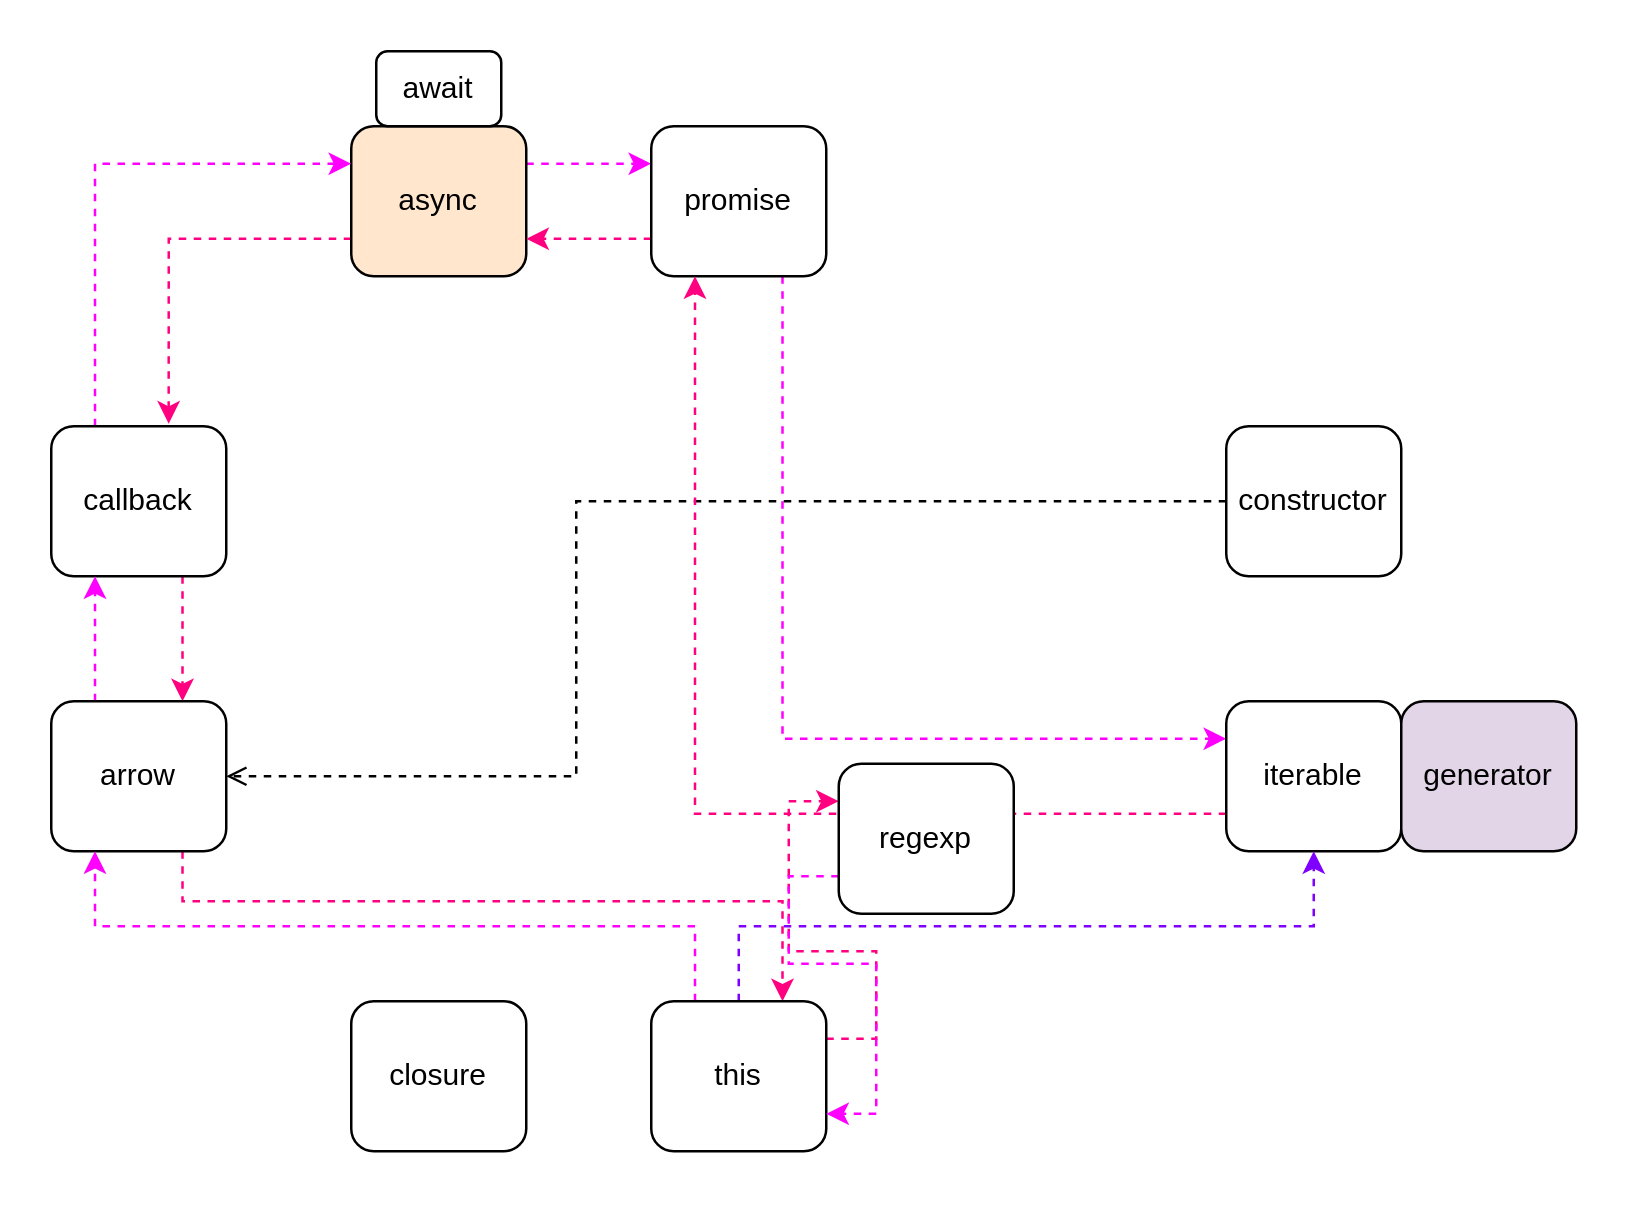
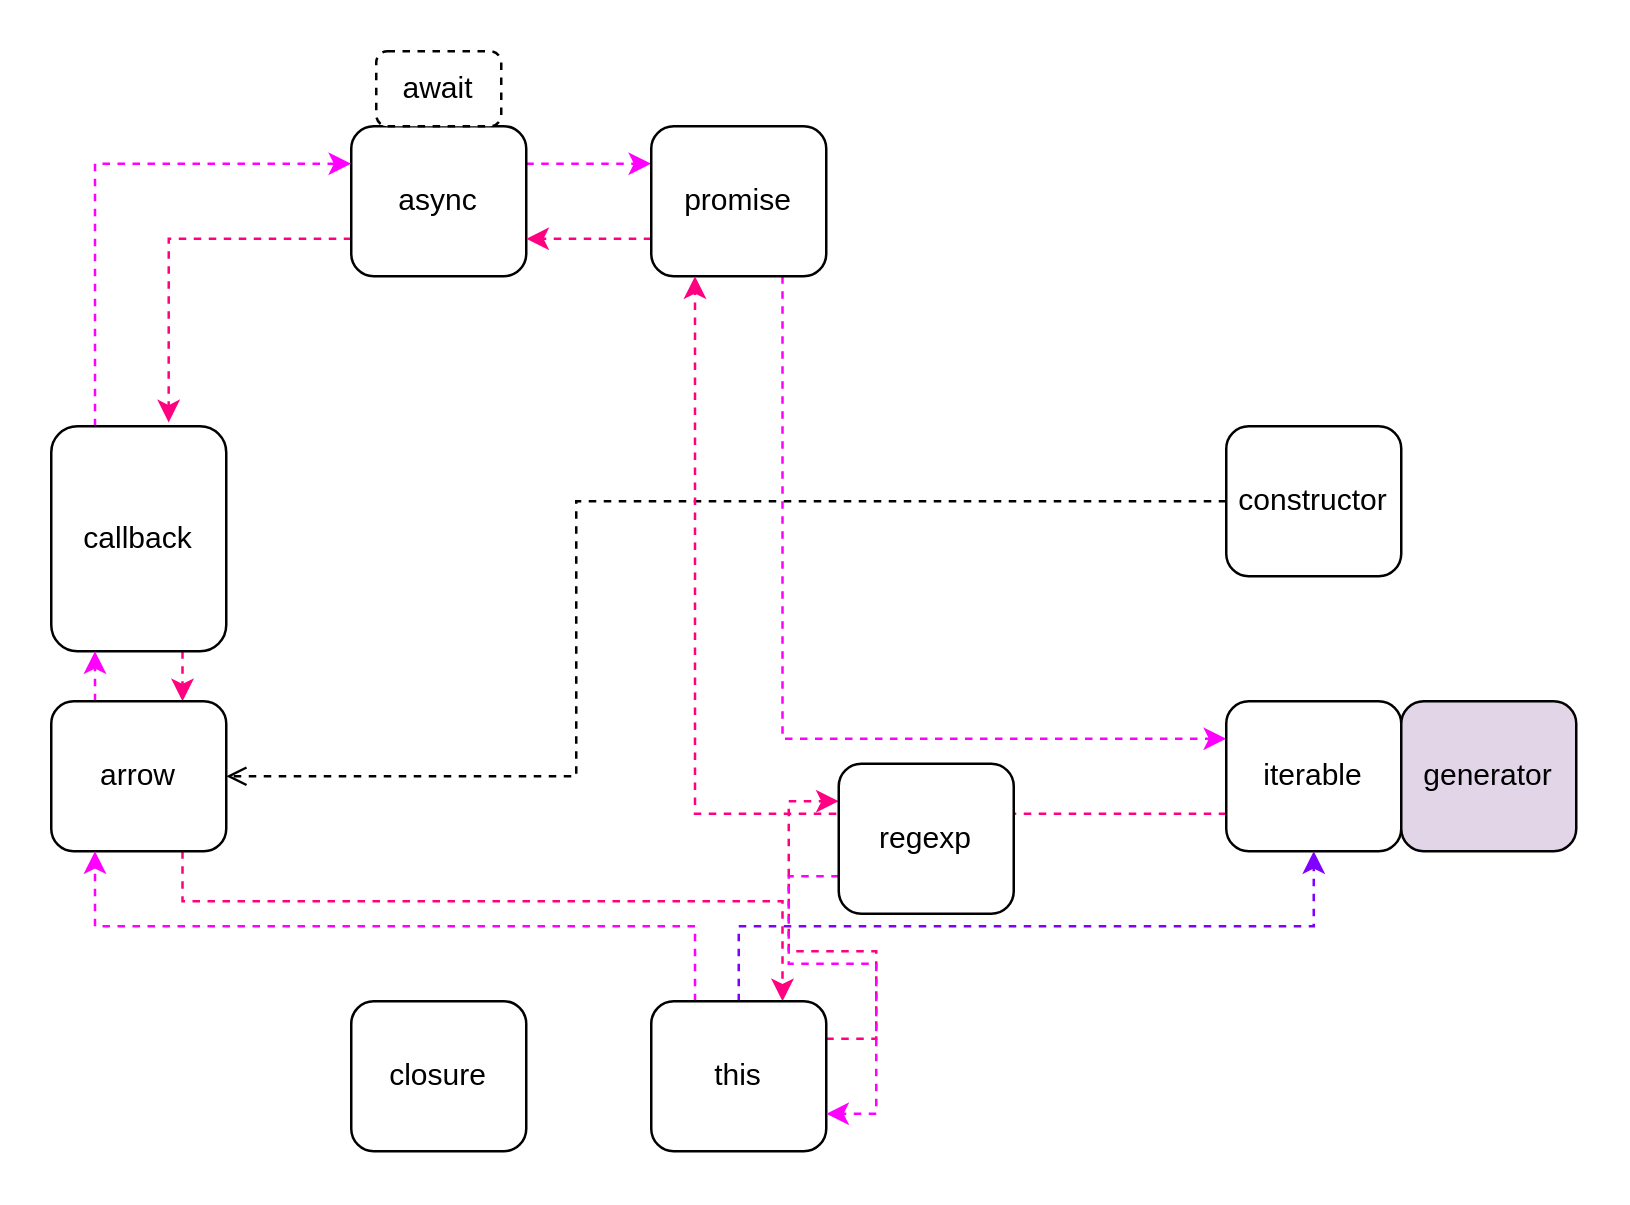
node "await": style solid -> dashed
node "async": fillcolor #ffe6cc -> #ffffff
node "callback": size 175x150 -> 175x225
